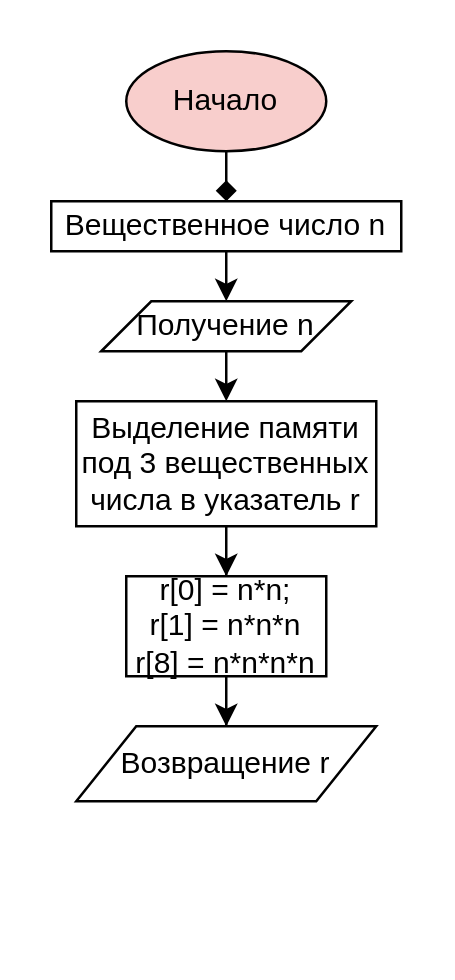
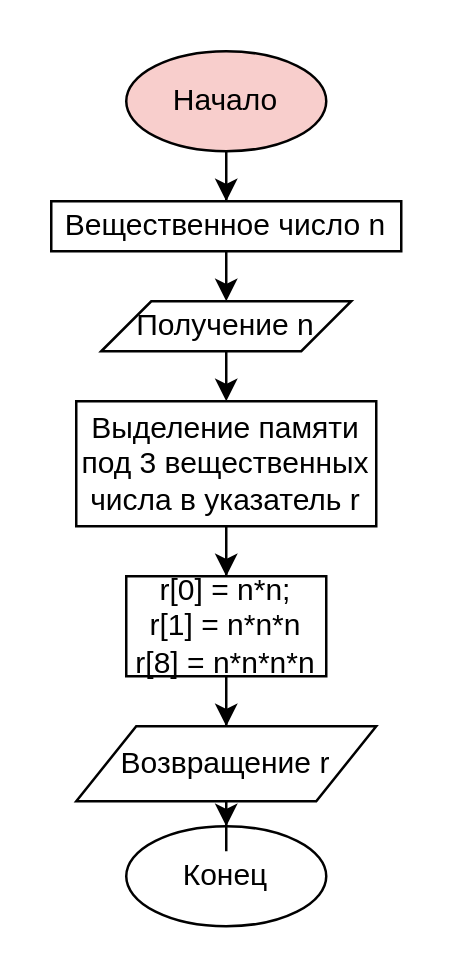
edge "Начало" -> "Вещественное число n": arrowhead diamond -> classic
edge "Возвращение r" -> "Конец": added
node "Конец": added
